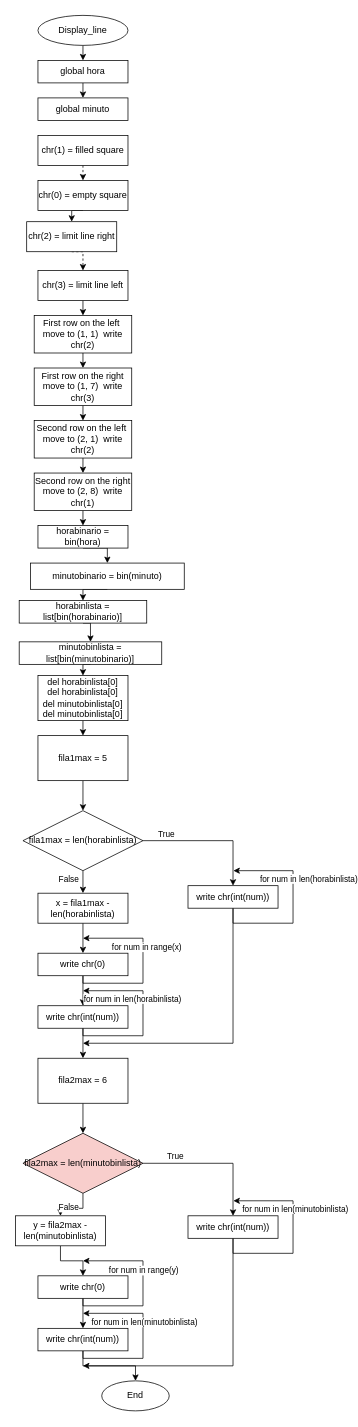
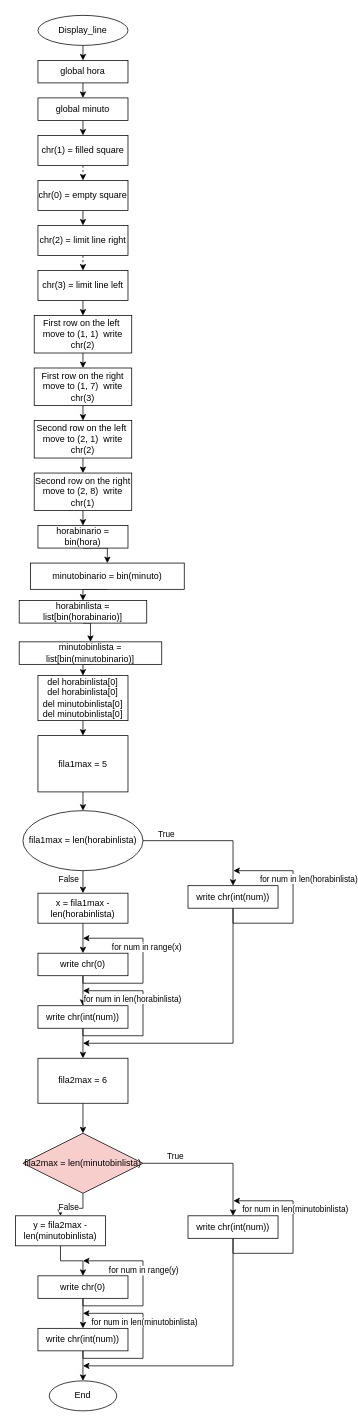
edge "global minuto" -> "chr(1) = filled square": added
node "chr(2) = limit line right": moved (72, 237) -> (83, 240)
node "fila1max = 5": size 90x45 -> 90x56
node "fila1max = len(horabinlista)": shape diamond -> ellipse
node "End": moved (135, 1395) -> (83, 1395)
